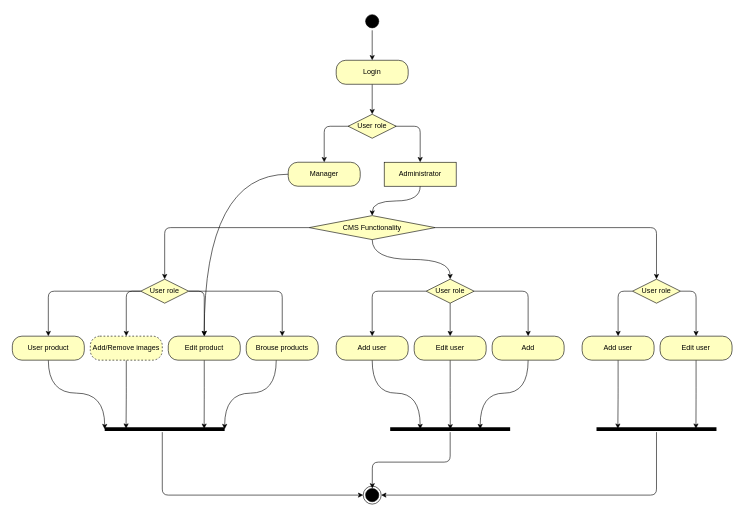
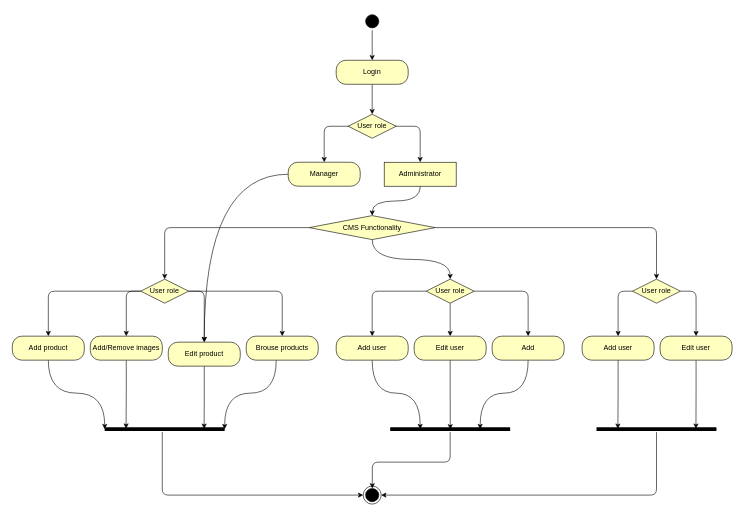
node "User product": label "User product" -> "Add product"
node "Add/Remove images": style dashed -> solid
node "Edit product": moved (204, 348) -> (204, 354)
